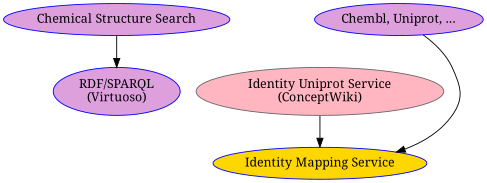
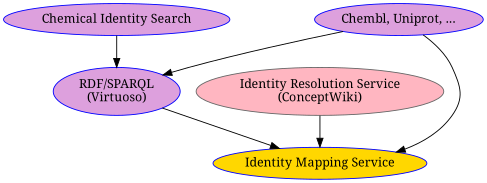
node "Chemical Structure Search": label "Chemical Structure Search" -> "Chemical Identity Search"
edge "Chembl, Uniprot, ..." -> "RDF/SPARQL (Virtuoso)": added
node "Identity Uniprot Service (ConceptWiki)": label "Identity Uniprot Service (ConceptWiki)" -> "Identity Resolution Service (ConceptWiki)"
edge "RDF/SPARQL (Virtuoso)" -> "Identity Mapping Service": added
